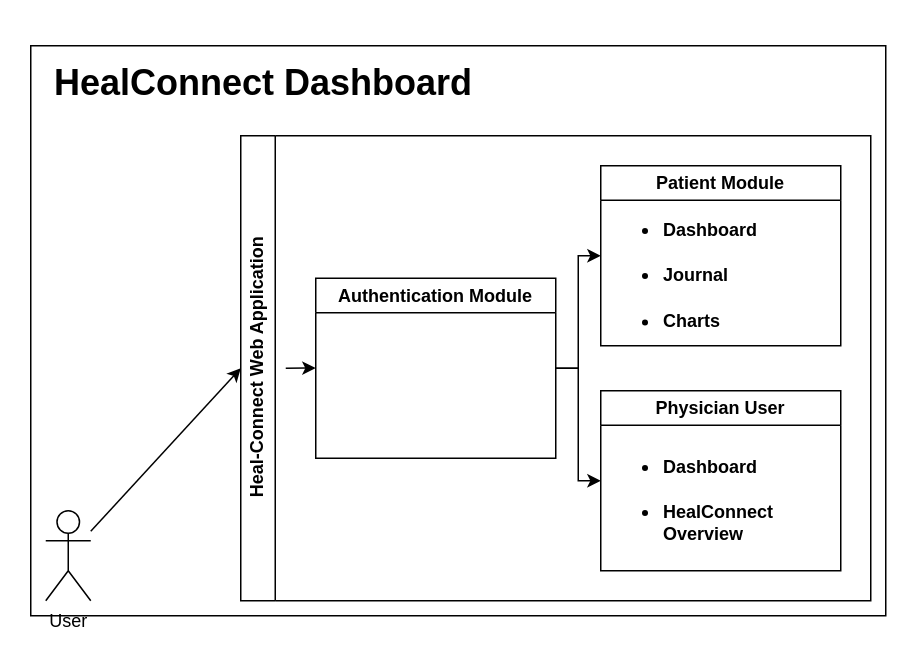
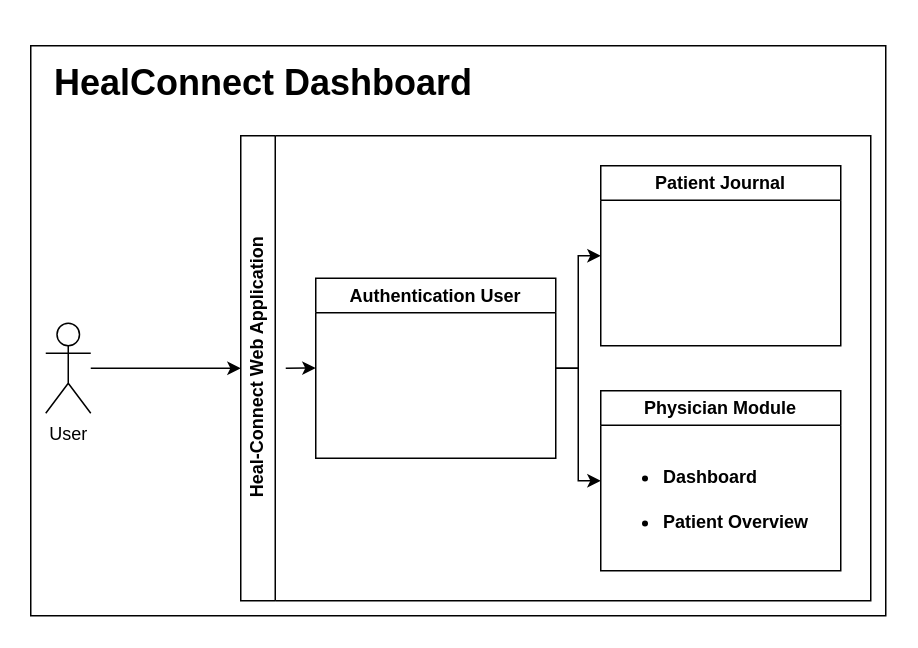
node "Patient Module": label "Patient Module" -> "Patient Journal"
node "Dashboard Journal Charts": removed
node "Authentication Module": label "Authentication Module" -> "Authentication User"
node "Physician User": label "Physician User" -> "Physician Module"
node "Dashboard HealConnect Overview": label "Dashboard HealConnect Overview" -> "Dashboard Patient Overview"
node "User": moved (68, 556) -> (68, 368)
